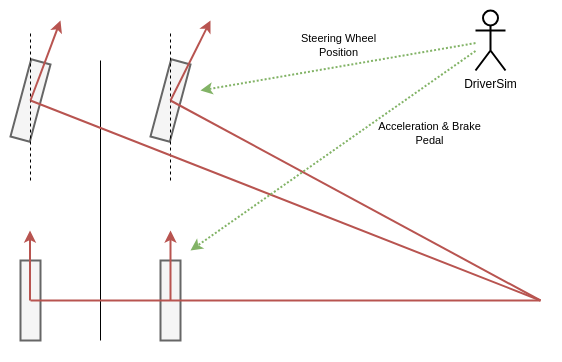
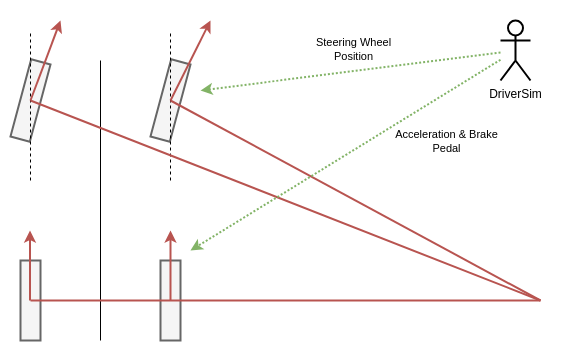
node "DriverSim": moved (491, 41) -> (516, 51)
